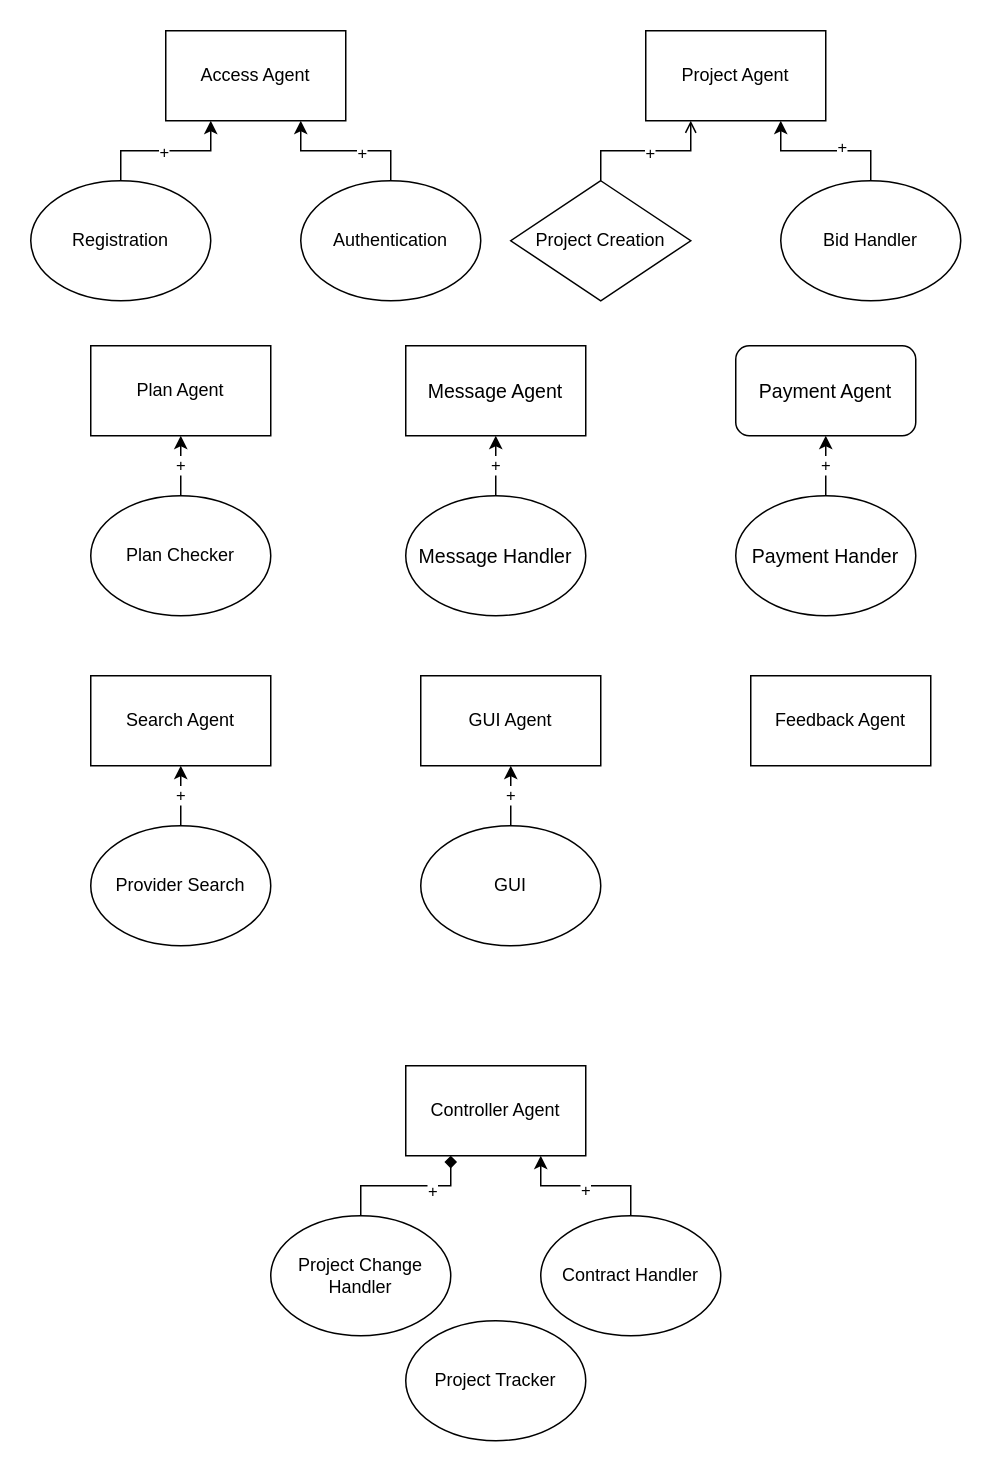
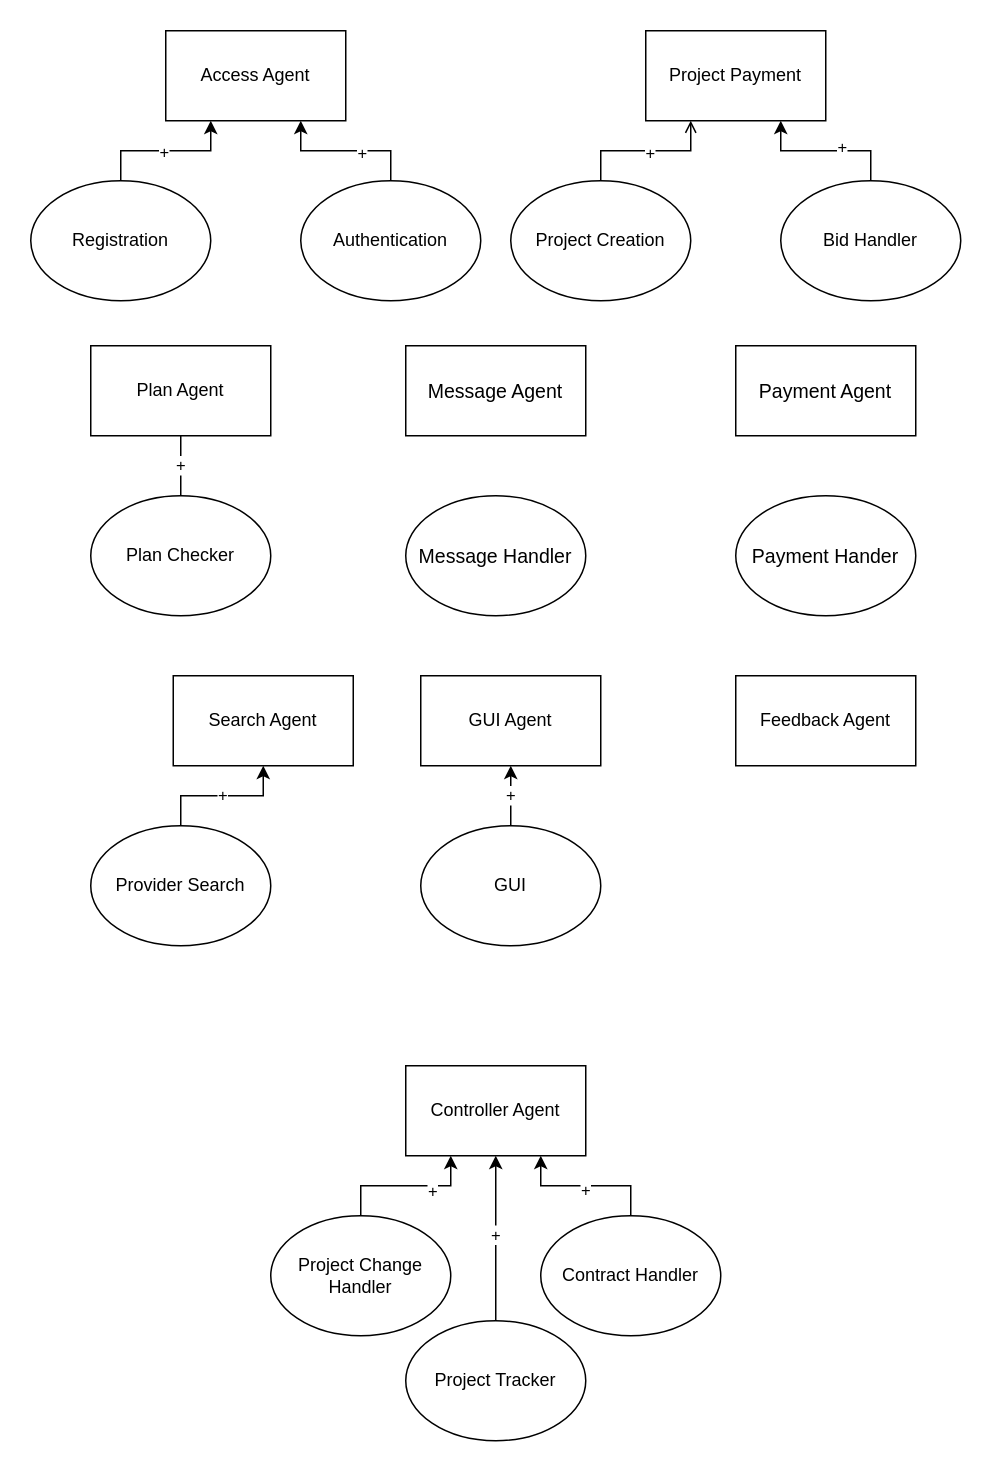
node "Project Agent": label "Project Agent" -> "Project Payment"
node "Project Creation": shape diamond -> ellipse
node "Payment Agent": shape rounded rectangle -> rectangle
edge "Plan Checker" -> "Plan Agent": arrowhead classic -> none
edge "Message Handler" -> "Message Agent": removed, label "+"
edge "Payment Hander" -> "Payment Agent": removed, label "+"
node "Search Agent": moved (181, 721) -> (263, 721)
node "Feedback Agent": moved (841, 721) -> (826, 721)
edge "Project Change Handler" -> "Controller Agent": arrowhead diamond -> classic
edge "Project Tracker" -> "Controller Agent": added, label "+"
